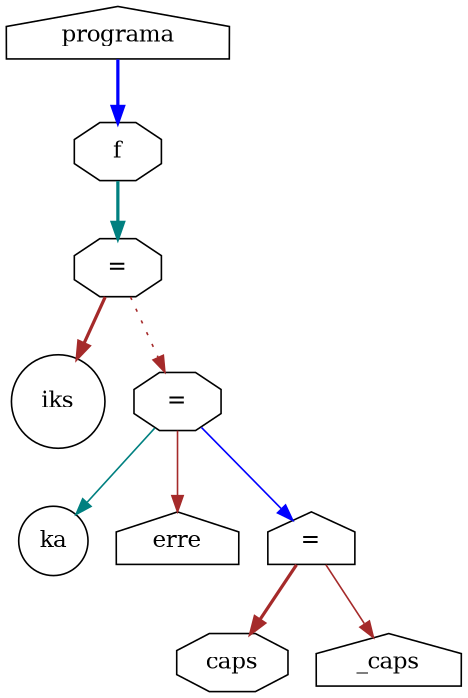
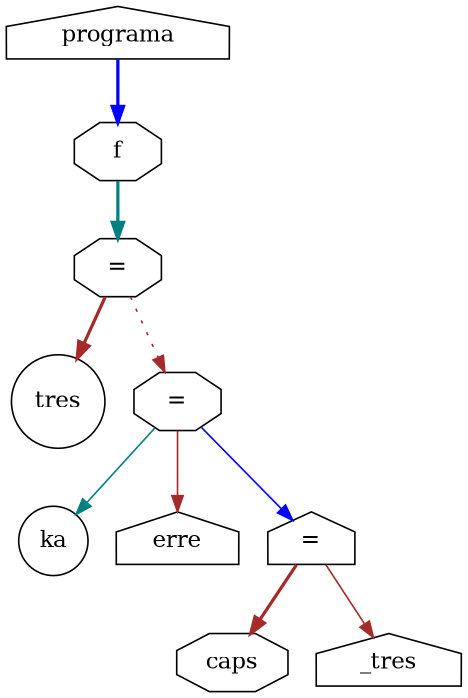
node "iks": label "iks" -> "tres"
node "_caps": label "_caps" -> "_tres"
